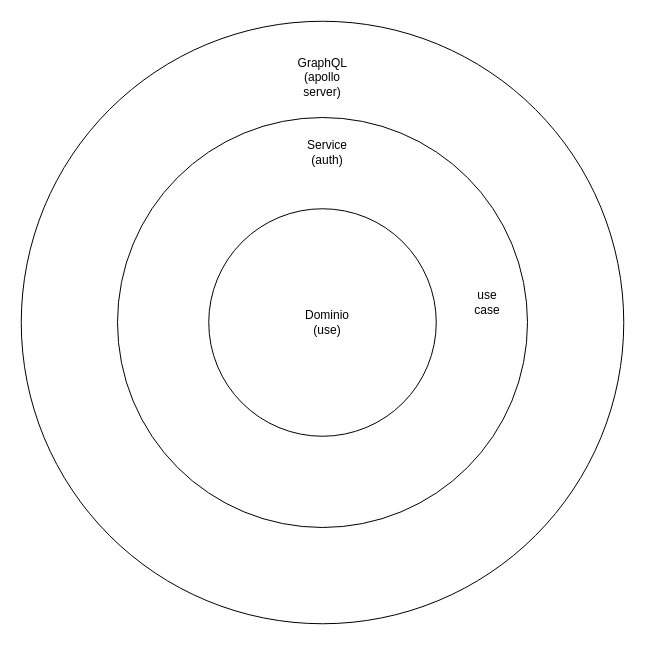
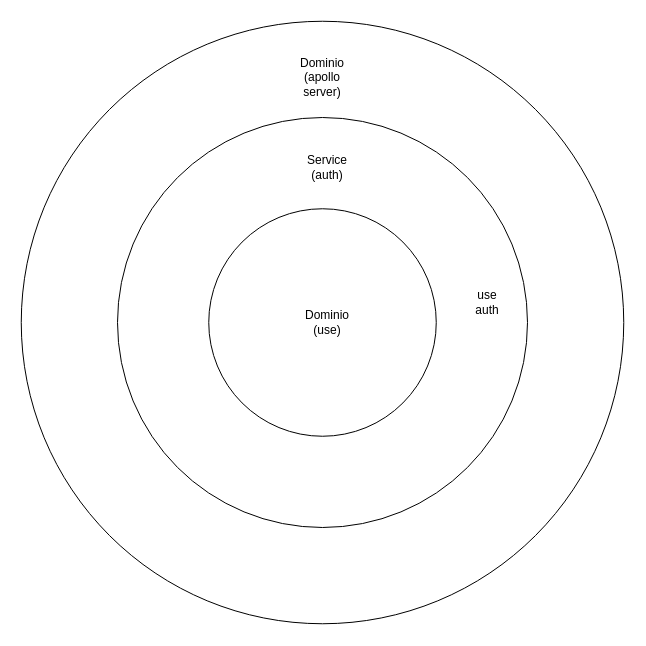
node "GraphQL (apollo server)": label "GraphQL (apollo server)" -> "Dominio (apollo server)"
node "Service (auth)": moved (328, 153) -> (328, 168)
node "use case": label "use case" -> "use auth"
